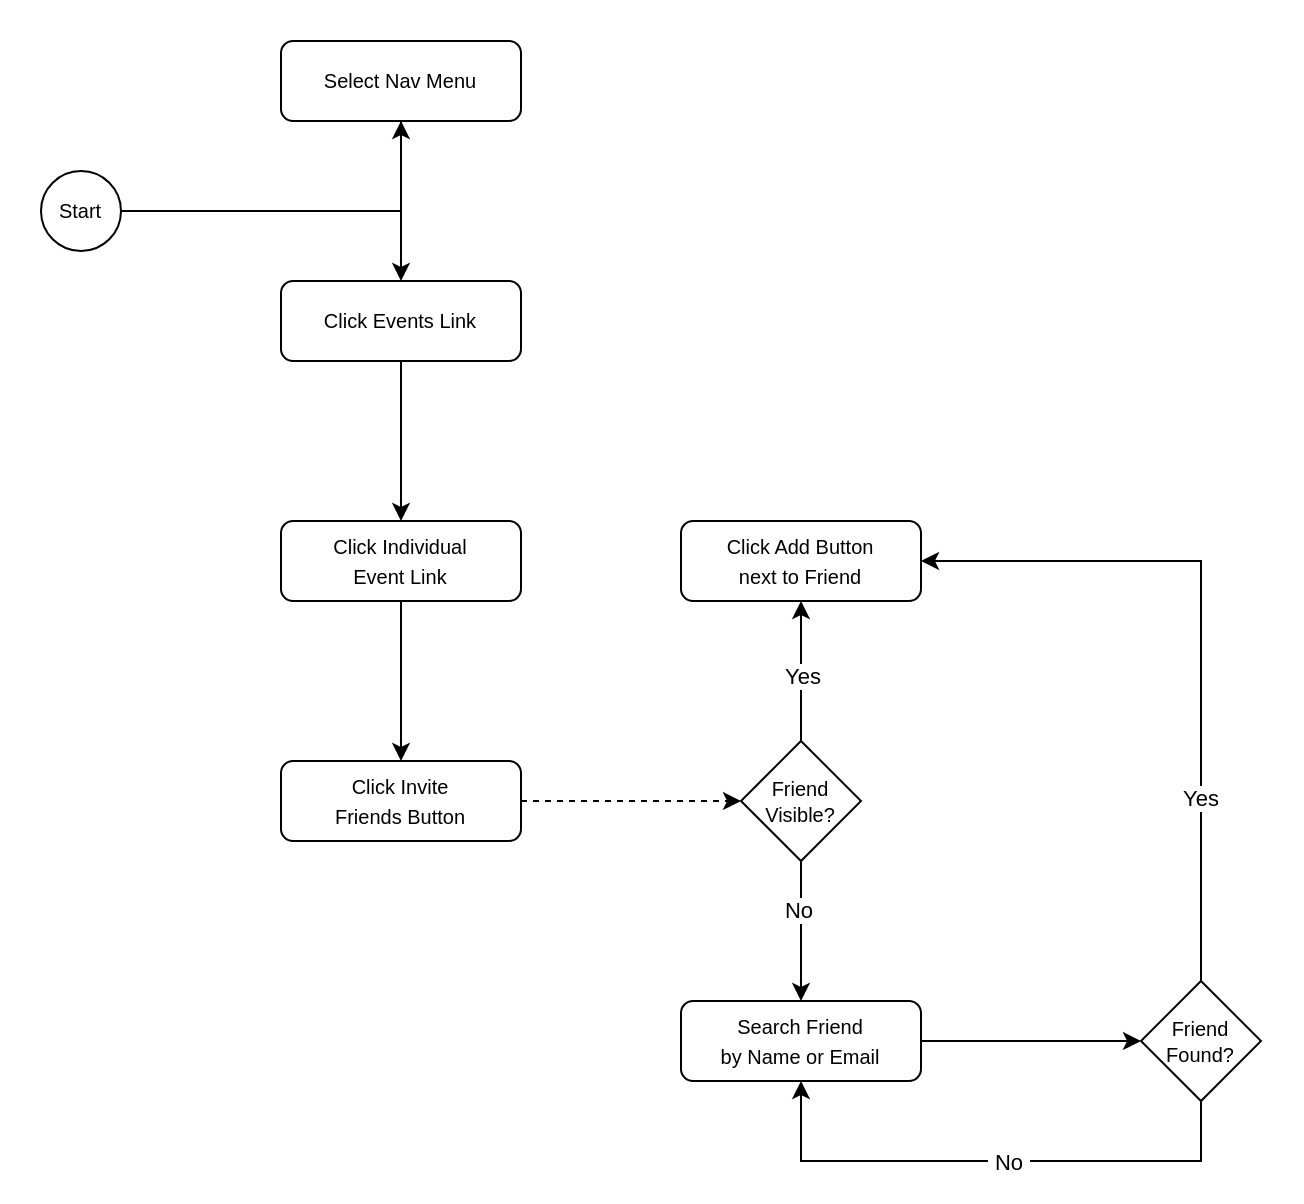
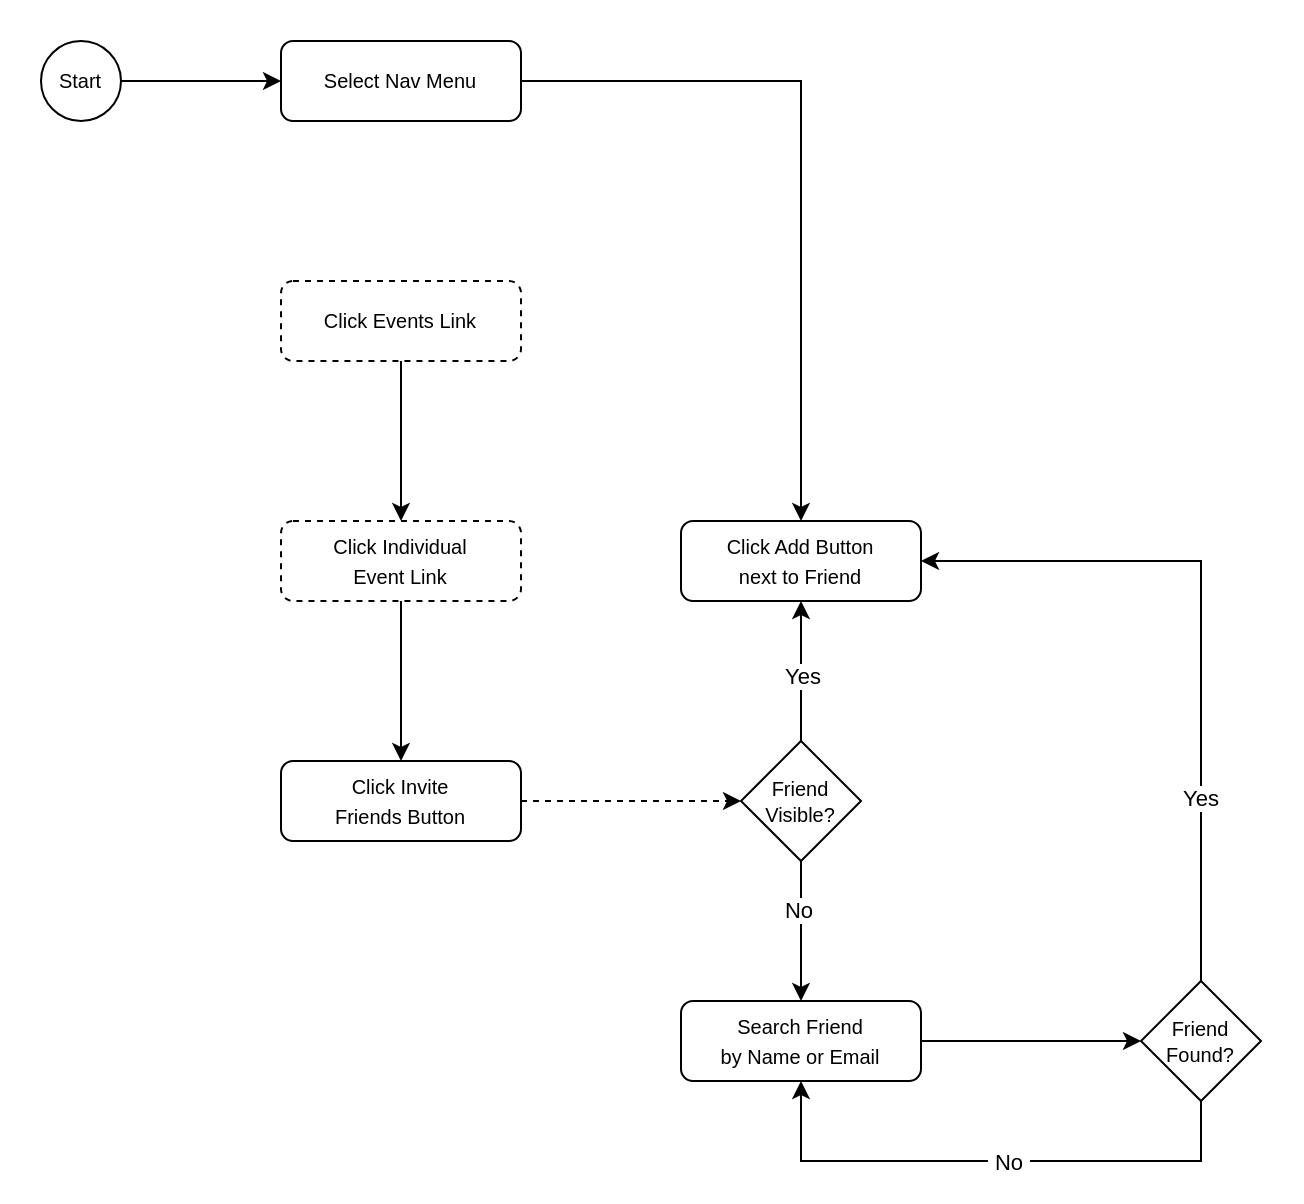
node "Start": moved (81, 211) -> (81, 81)
edge "Select Nav Menu" -> "Click Events Link": now "Select Nav Menu" -> "Click Add Button next to Friend"
node "Click Events Link": style solid -> dashed
node "Click Individual Event Link": style solid -> dashed
